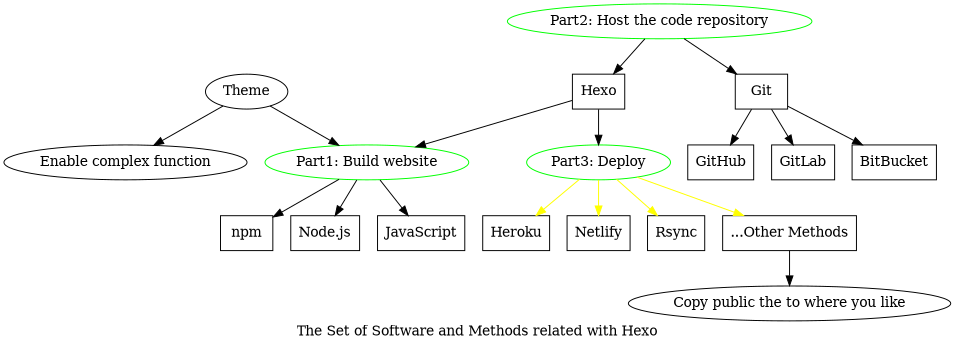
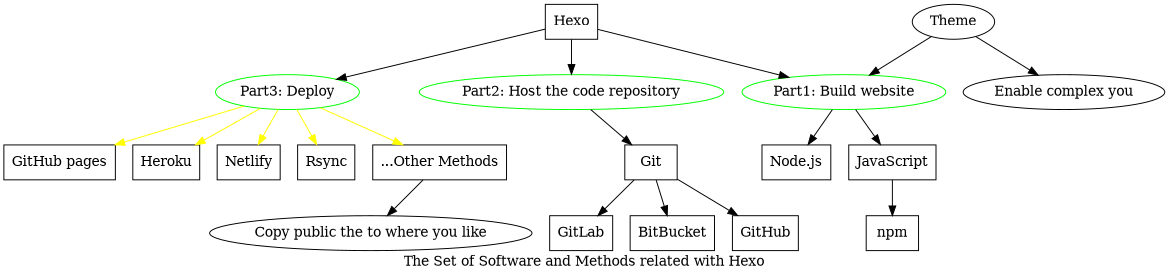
edge "Part2: Host the code repository" -> "Hexo": reversed
node "GitHub pages": added
node "Enable complex function": label "Enable complex function" -> "Enable complex you"
edge "Part1: Build website" -> "npm": now "JavaScript" -> "npm"
